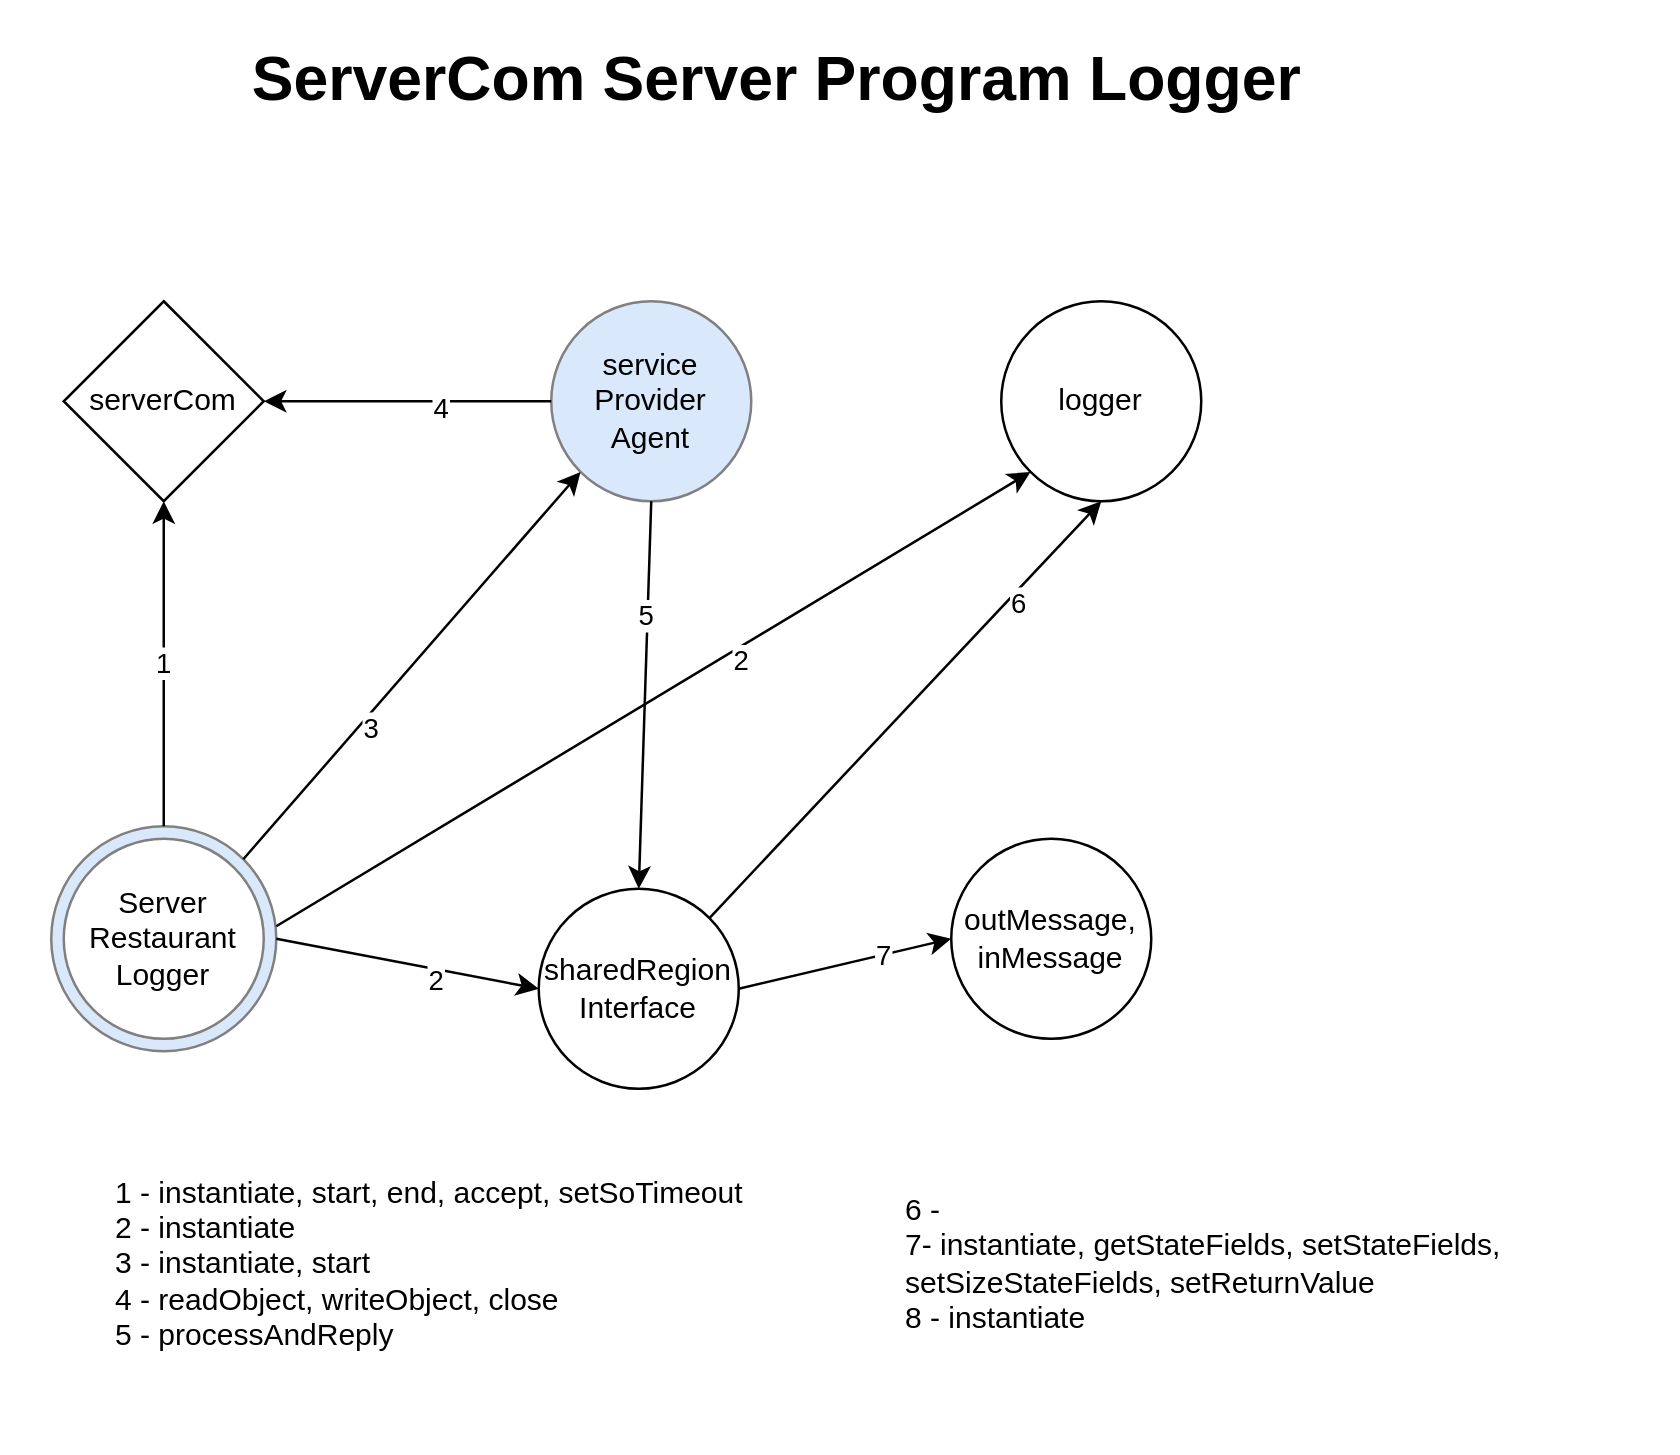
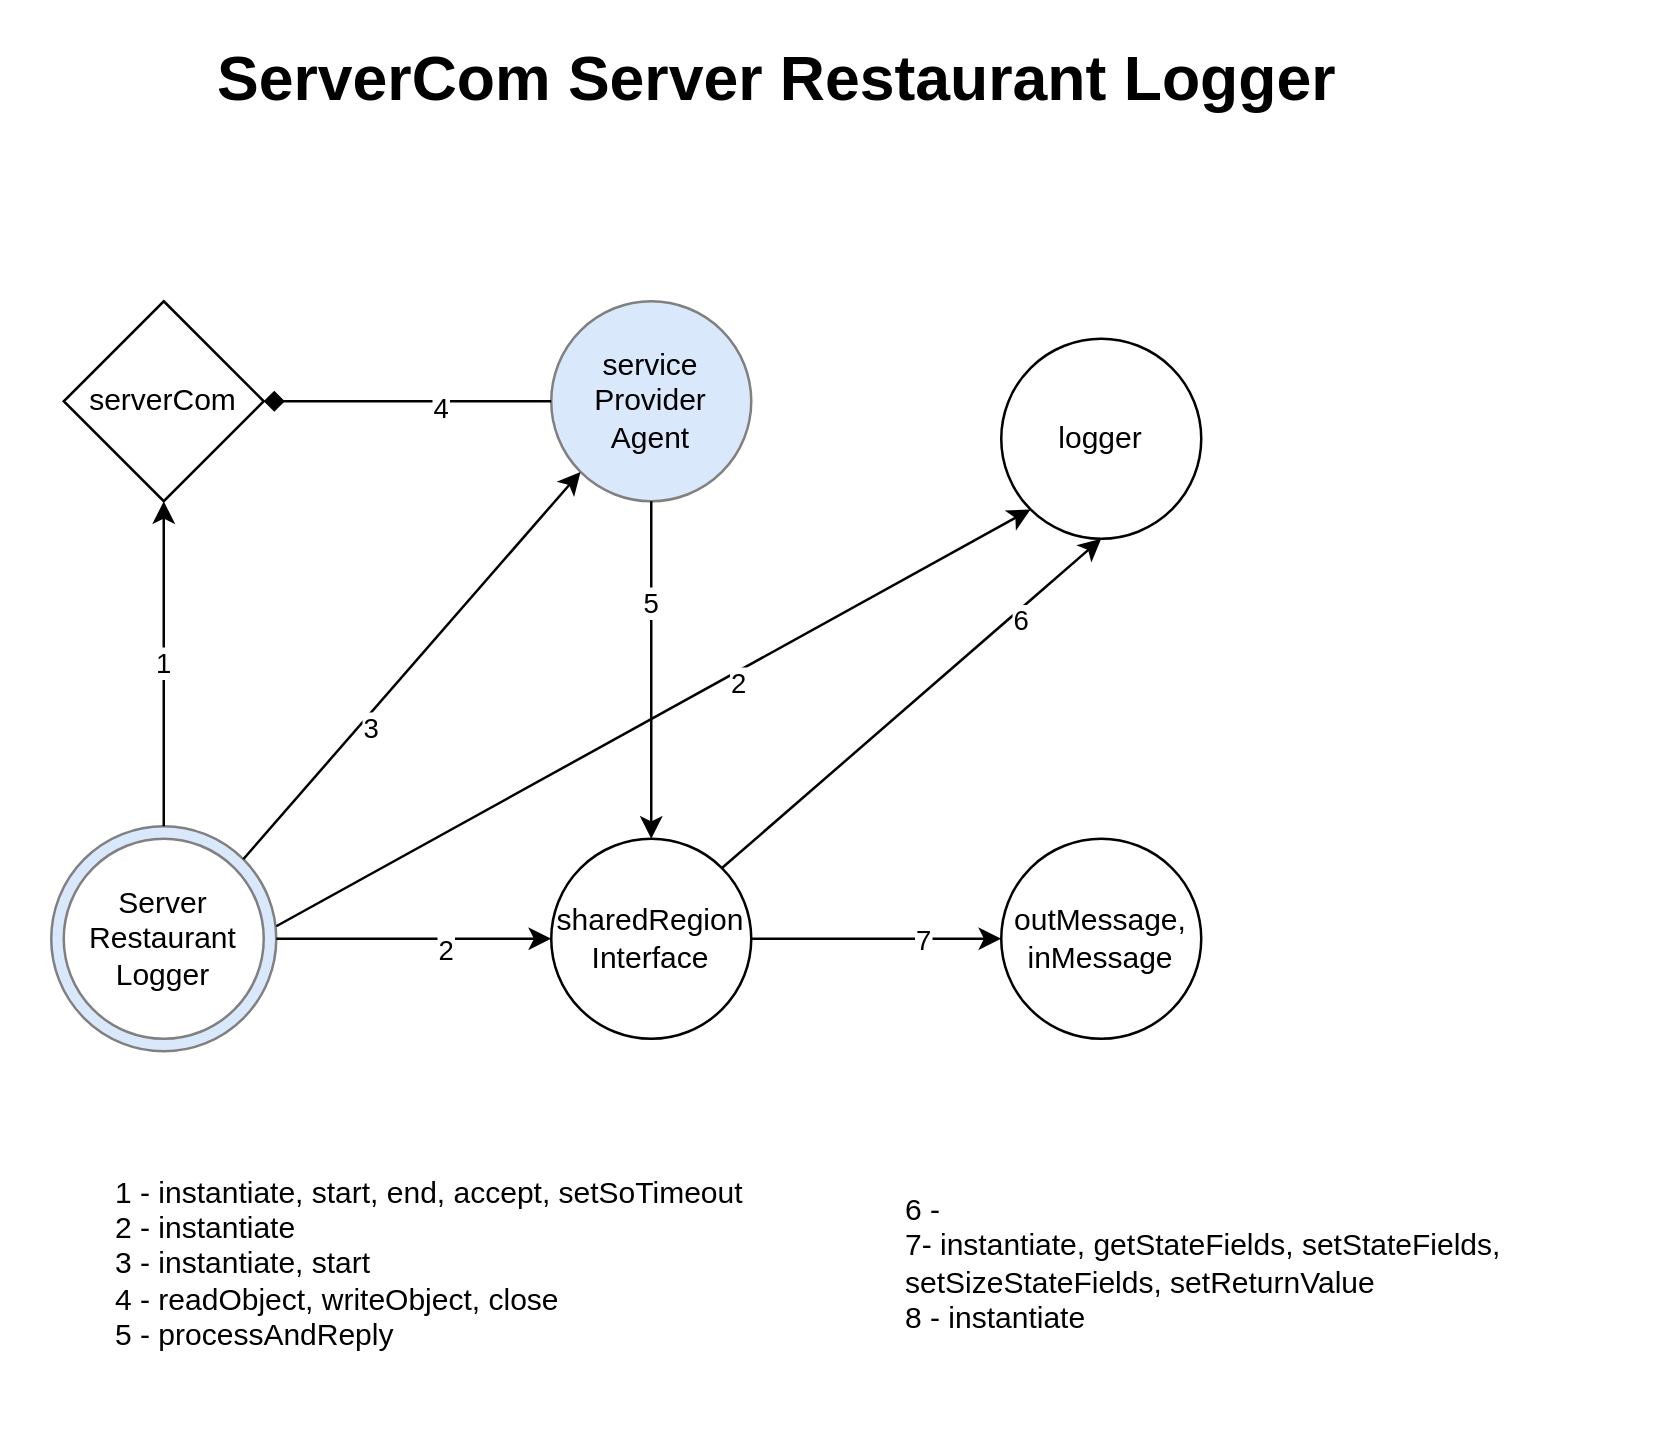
node "ServerCom Server Program Logger": label "ServerCom Server Program Logger" -> "ServerCom Server Restaurant Logger"
edge "service Provider Agent" -> "serverCom": arrowhead classic -> diamond
node "logger": moved (1101, 401) -> (1101, 439)
node "outMessage, inMessage": moved (1051, 939) -> (1101, 939)
node "sharedRegion Interface": moved (639, 989) -> (651, 939)
